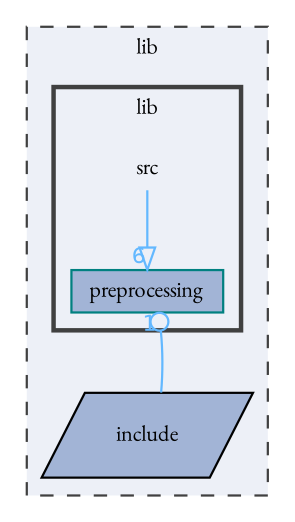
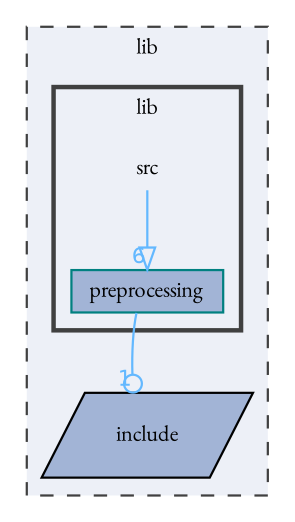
edge "include" -> "preprocessing": reversed
